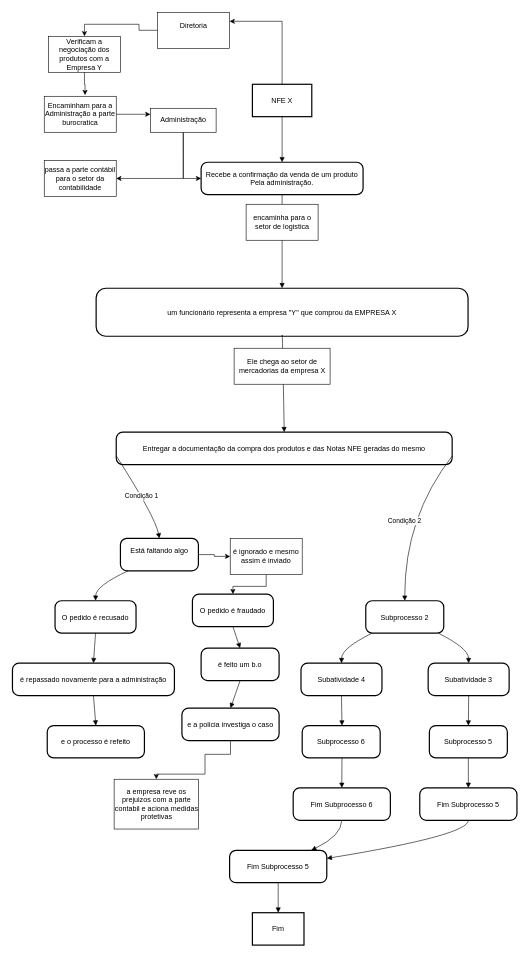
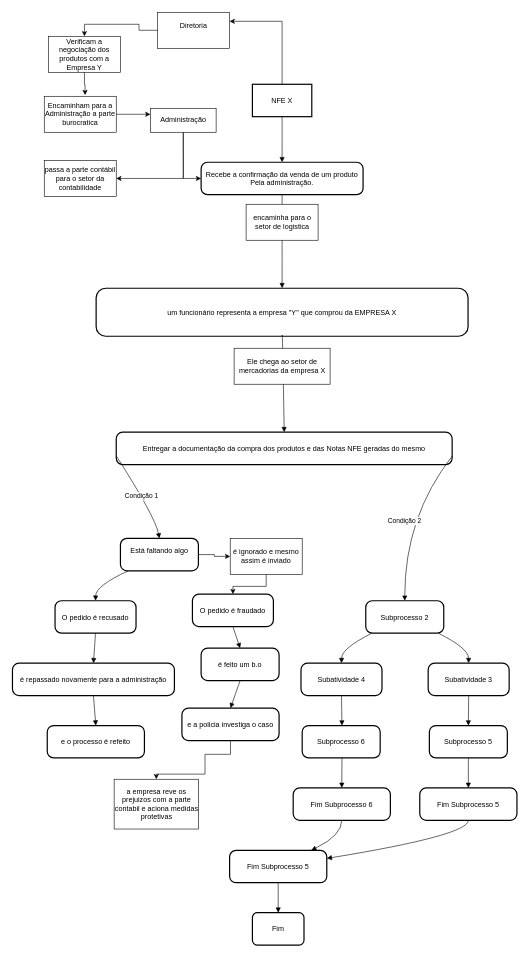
node "Fim": shape rectangle -> rounded rectangle
